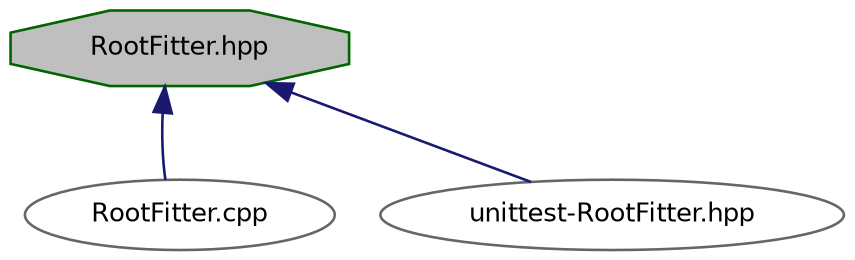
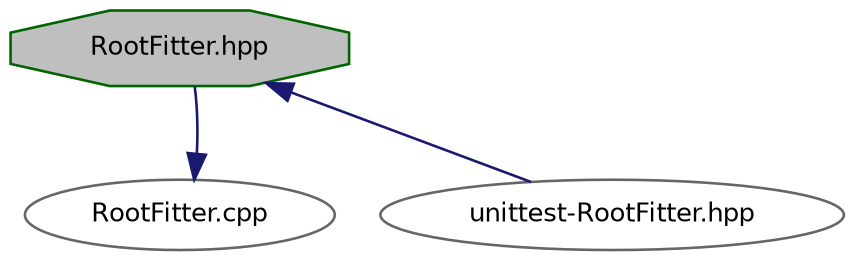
edge "RootFitter.cpp" -> "RootFitter.hpp": reversed
